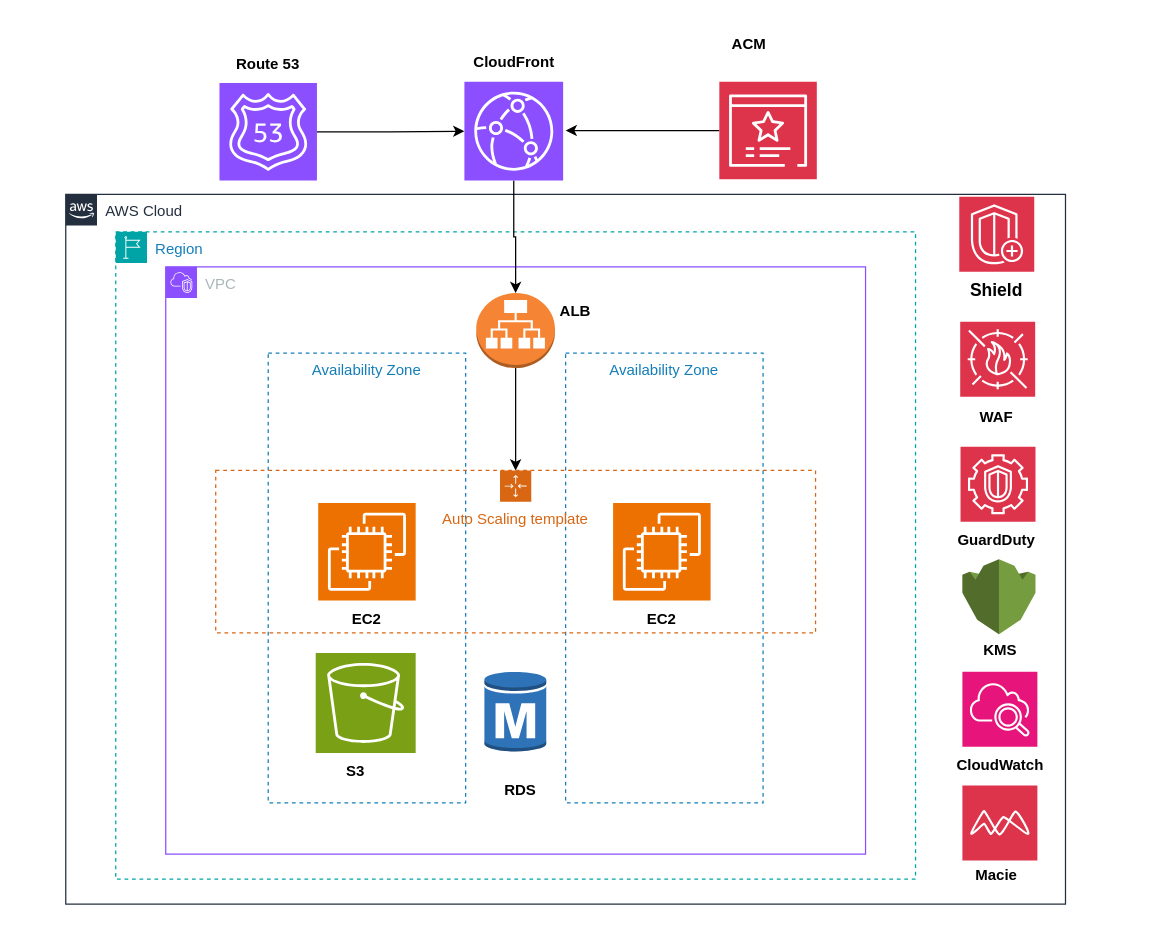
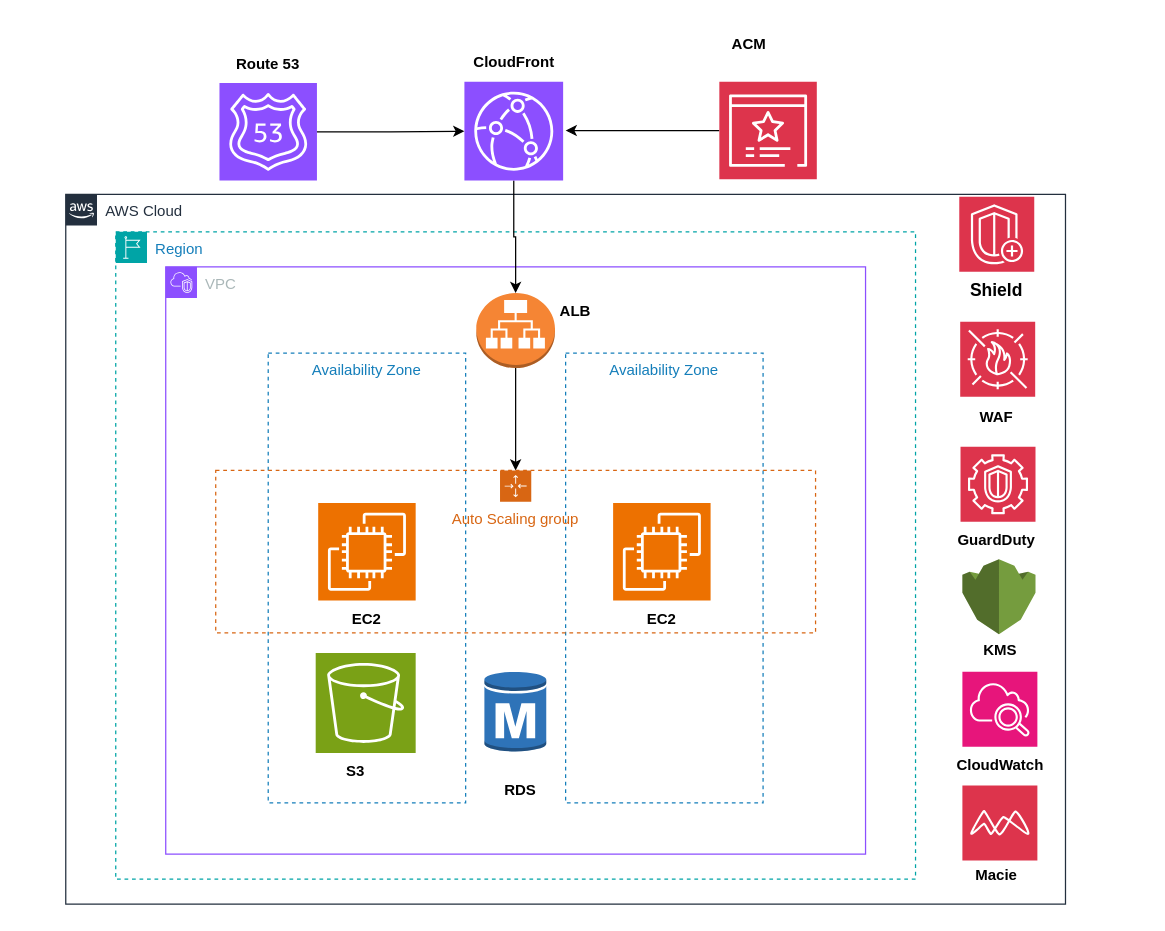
node "Auto Scaling template": label "Auto Scaling template" -> "Auto Scaling group"
